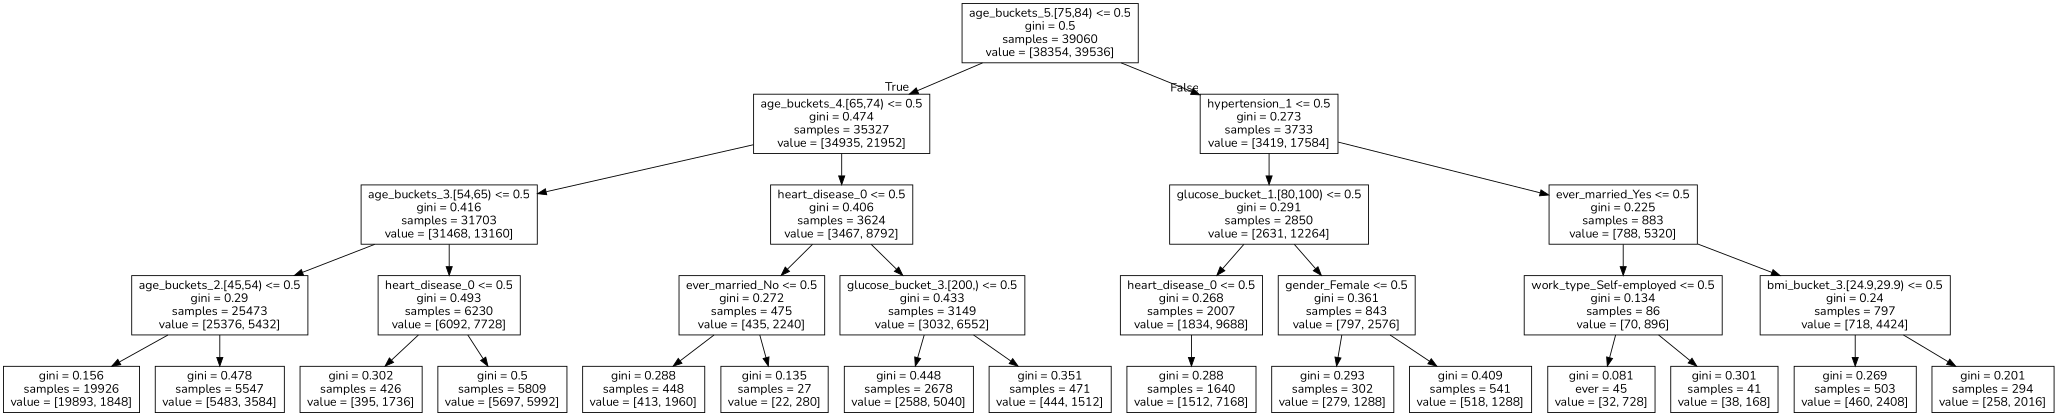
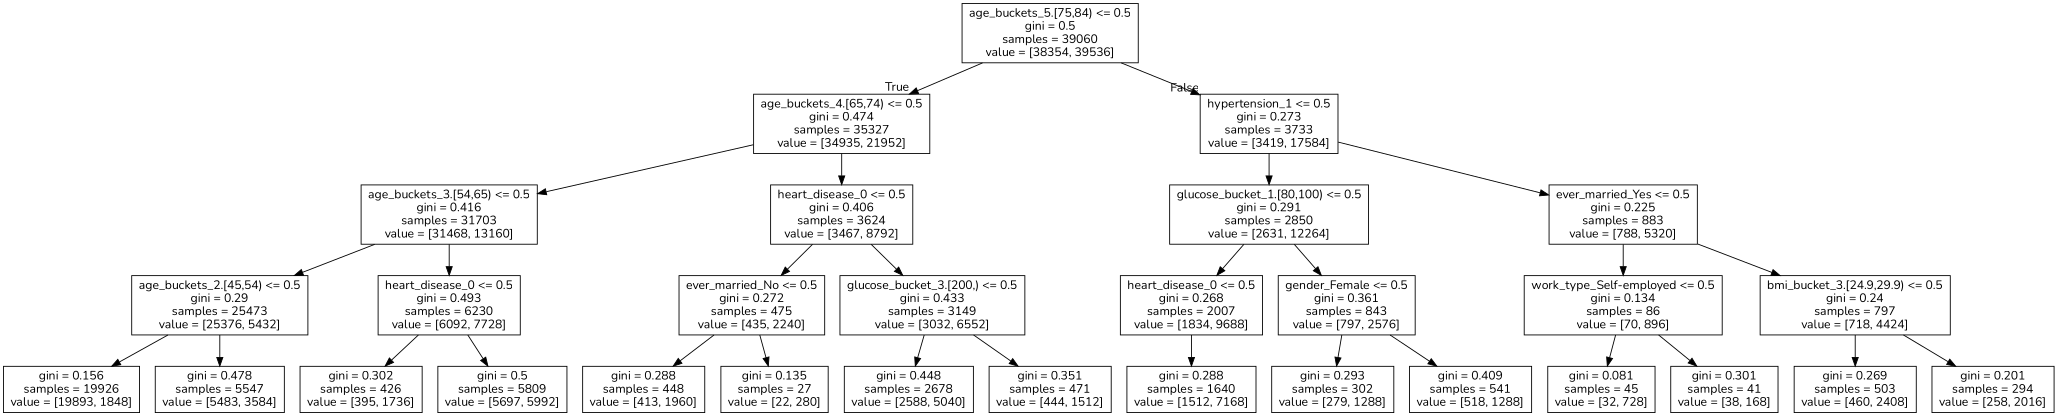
node "gini = 0.081 ever = 45 value = [32, 728]": label "gini = 0.081 ever = 45 value = [32, 728]" -> "gini = 0.081 samples = 45 value = [32, 728]"
